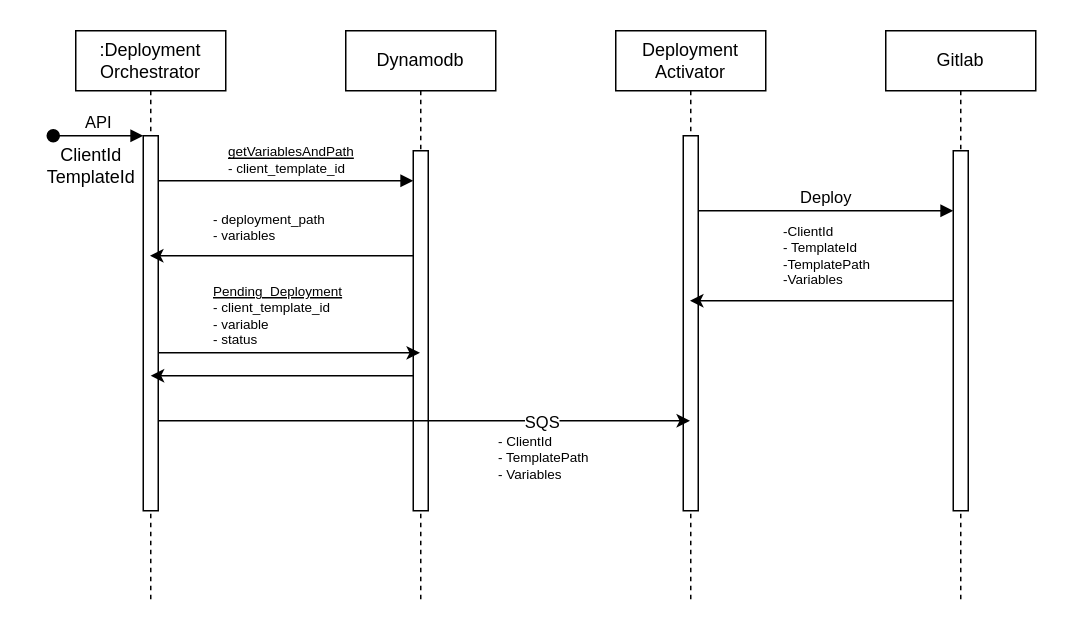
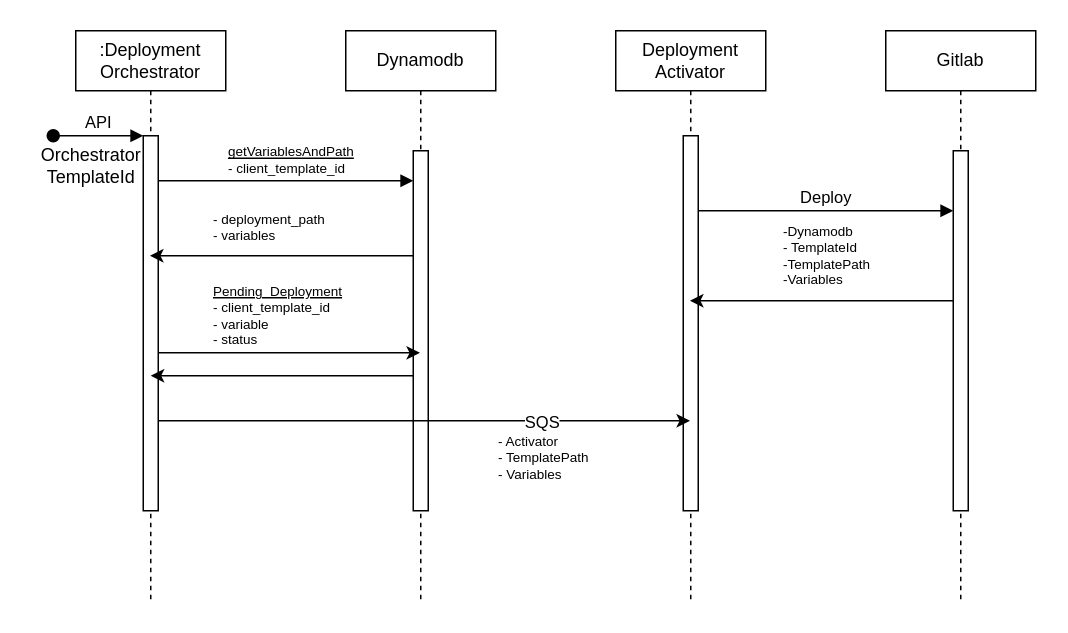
node "ClientId TemplateId": label "ClientId TemplateId" -> "Orchestrator TemplateId"
node "-ClientId - TemplateId -TemplatePath -Variables": label "-ClientId - TemplateId -TemplatePath -Variables" -> "-Dynamodb - TemplateId -TemplatePath -Variables"
node "- ClientId - TemplatePath - Variables": label "- ClientId - TemplatePath - Variables" -> "- Activator - TemplatePath - Variables"
